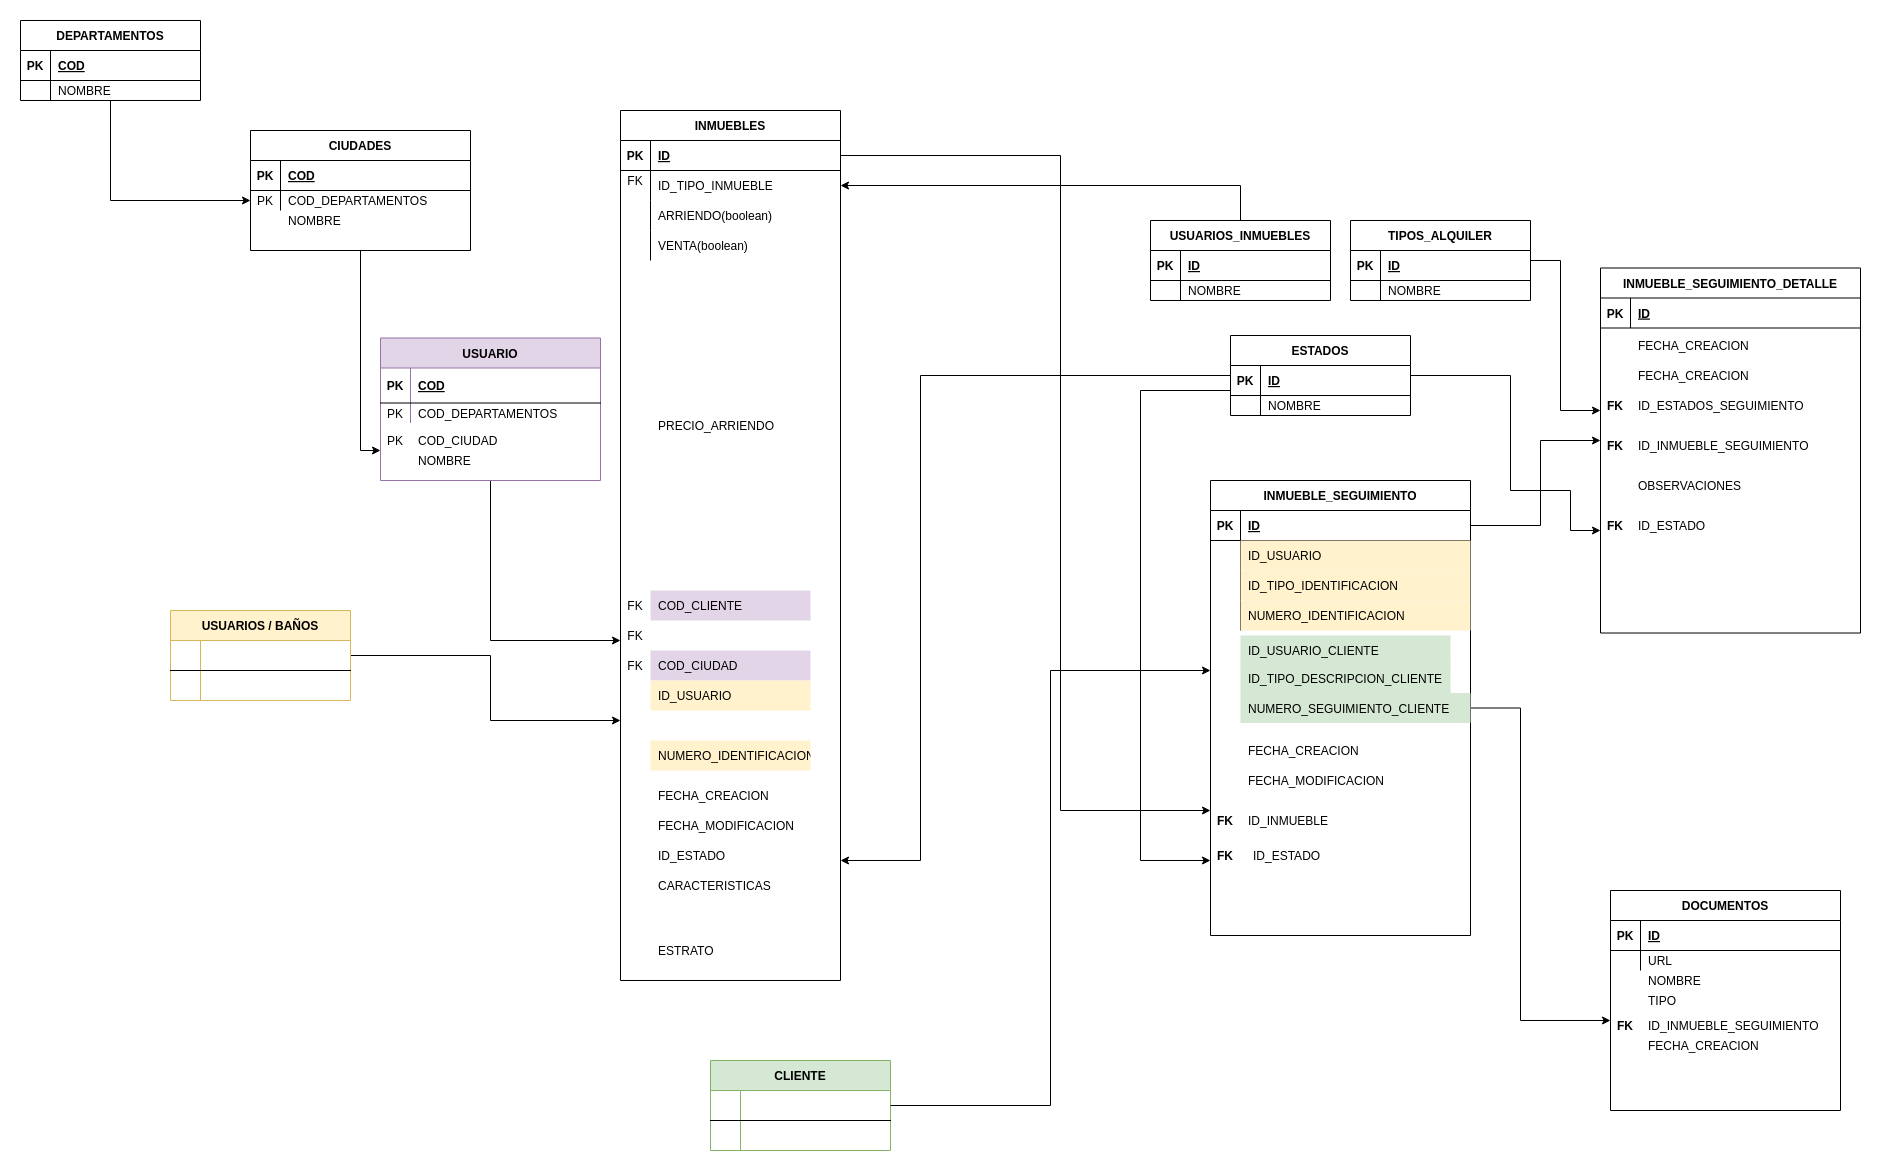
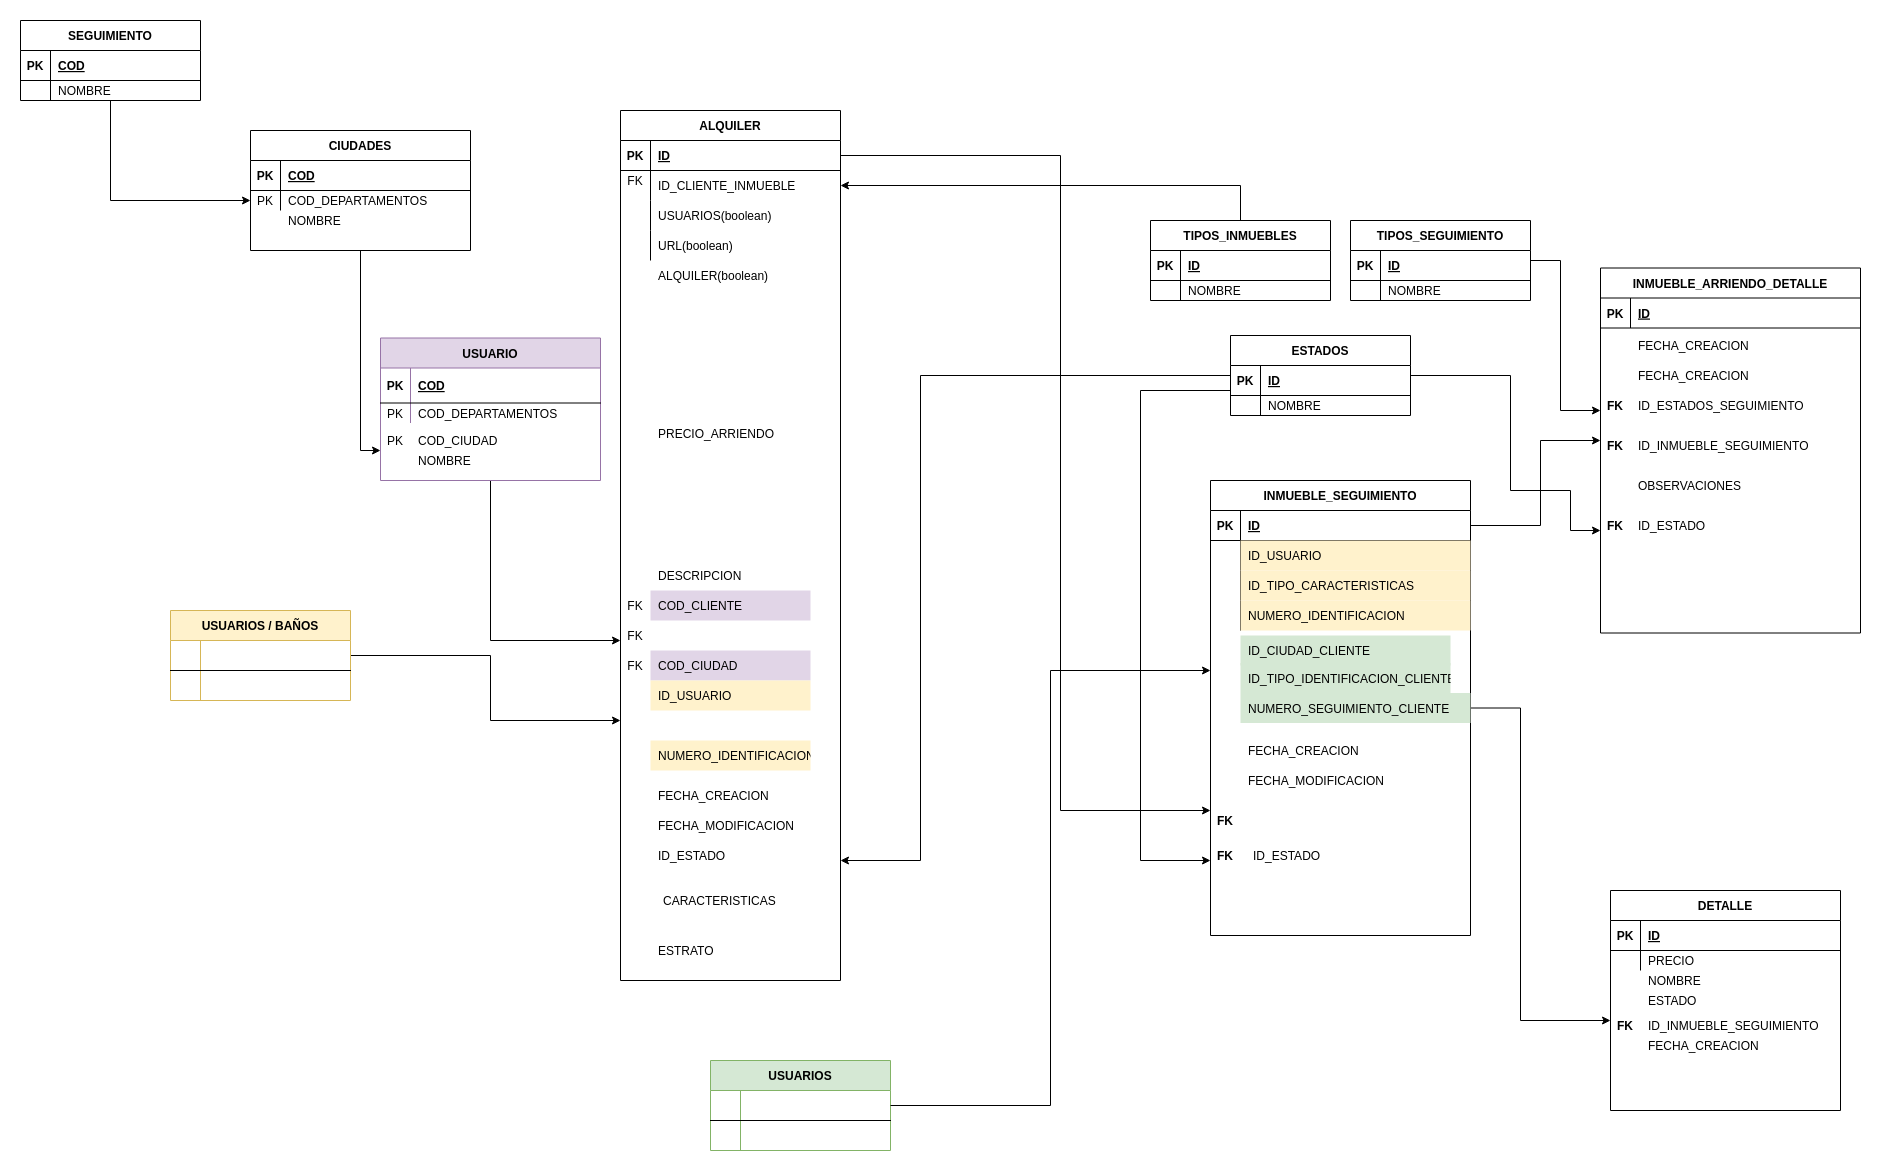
node "DEPARTAMENTOS": label "DEPARTAMENTOS" -> "SEGUIMIENTO"
node "INMUEBLES": label "INMUEBLES" -> "ALQUILER"
node "ID_TIPO_INMUEBLE": label "ID_TIPO_INMUEBLE" -> "ID_CLIENTE_INMUEBLE"
node "ARRIENDO(boolean)": label "ARRIENDO(boolean)" -> "USUARIOS(boolean)"
node "USUARIOS_INMUEBLES": label "USUARIOS_INMUEBLES" -> "TIPOS_INMUEBLES"
node "TIPOS_ALQUILER": label "TIPOS_ALQUILER" -> "TIPOS_SEGUIMIENTO"
node "VENTA(boolean)": label "VENTA(boolean)" -> "URL(boolean)"
node "ALQUILER(boolean)": added
node "INMUEBLE_SEGUIMIENTO_DETALLE": label "INMUEBLE_SEGUIMIENTO_DETALLE" -> "INMUEBLE_ARRIENDO_DETALLE"
node "PRECIO_ARRIENDO": size 160x30 -> 160x45
node "DESCRIPCION": added
node "ID_TIPO_IDENTIFICACION": label "ID_TIPO_IDENTIFICACION" -> "ID_TIPO_CARACTERISTICAS"
node "ID_USUARIO_CLIENTE": label "ID_USUARIO_CLIENTE" -> "ID_CIUDAD_CLIENTE"
node "ID_TIPO_DESCRIPCION_CLIENTE": label "ID_TIPO_DESCRIPCION_CLIENTE" -> "ID_TIPO_IDENTIFICACION_CLIENTE"
node "ID_INMUEBLE": removed
node "CARACTERISTICAS": moved (731, 886) -> (736, 901)
node "DOCUMENTOS": label "DOCUMENTOS" -> "DETALLE"
node "URL": label "URL" -> "PRECIO"
node "TIPO": label "TIPO" -> "ESTADO"
node "CLIENTE": label "CLIENTE" -> "USUARIOS"
